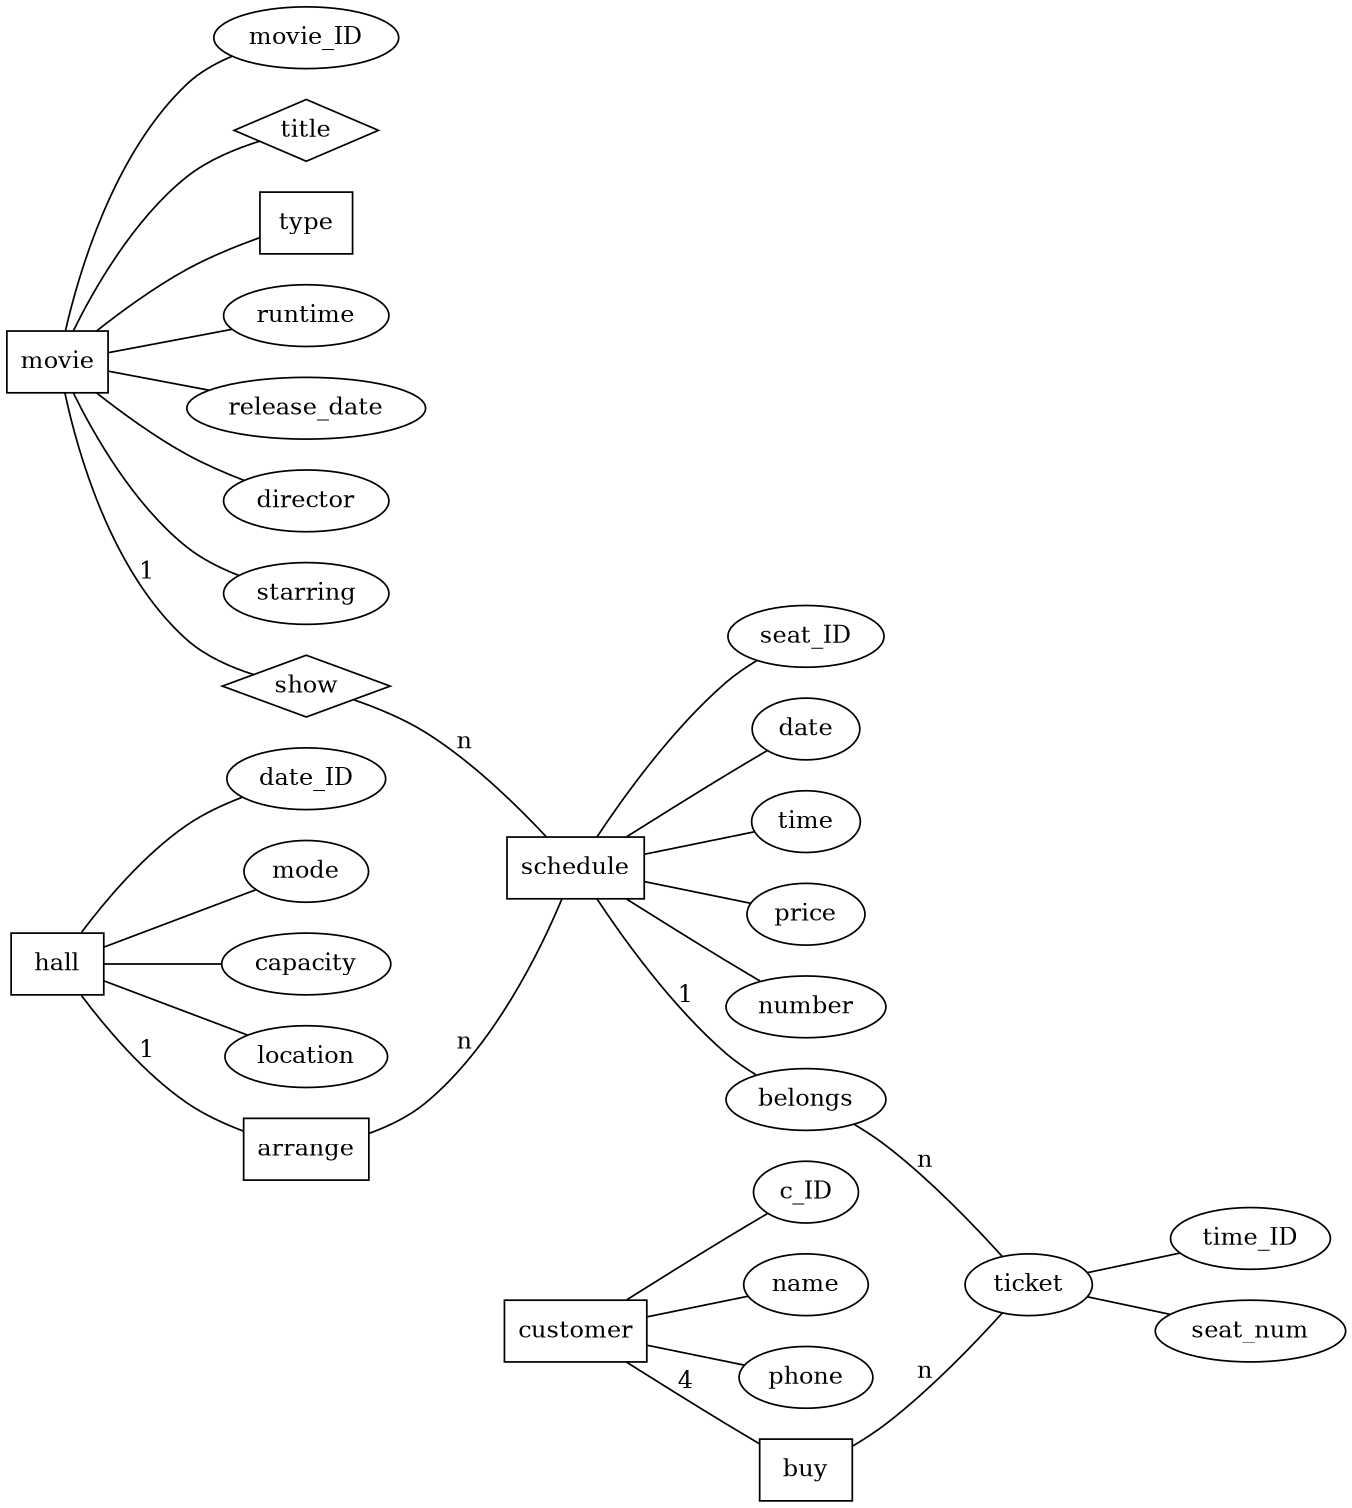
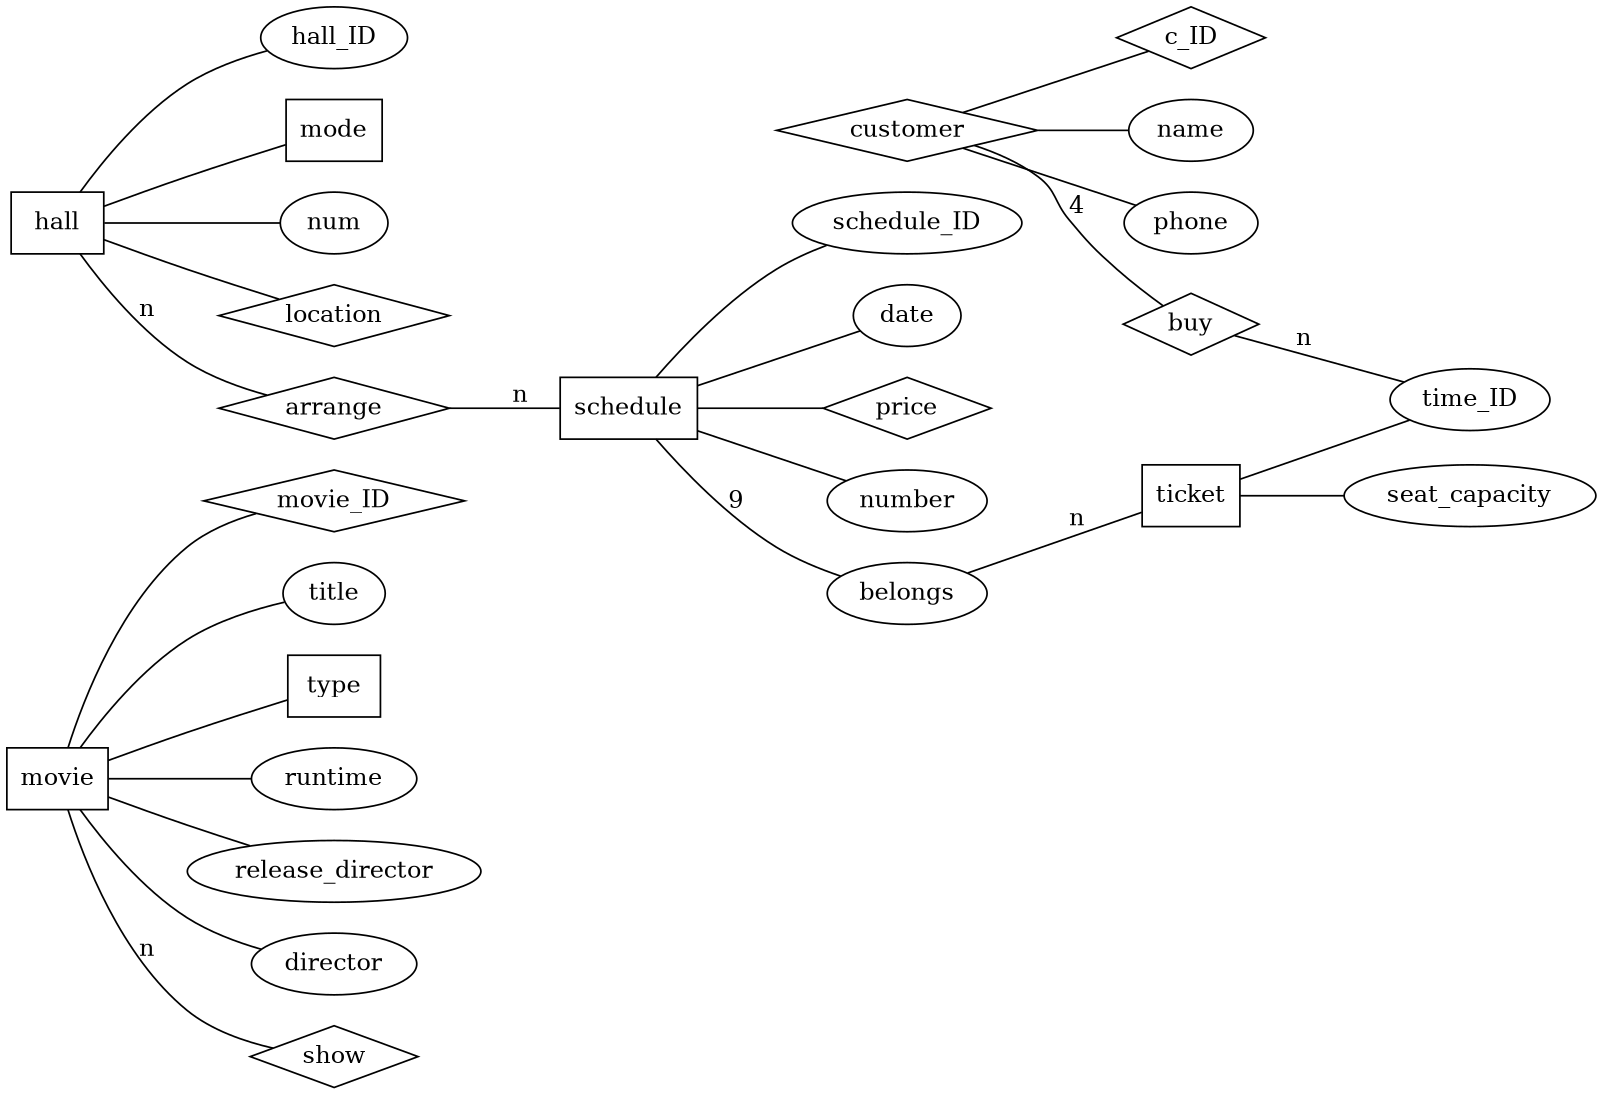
node "movie_ID": shape ellipse -> diamond
node "title": shape diamond -> ellipse
node "release_date": label "release_date" -> "release_director"
edge "movie" -- "show": label "1" -> "n"
node "starring": removed
node "seat_ID": label "seat_ID" -> "schedule_ID"
edge "show" -- "schedule": removed, label "n"
node "date_ID": label "date_ID" -> "hall_ID"
node "time": removed
node "mode": shape ellipse -> box
node "price": shape ellipse -> diamond
node "capacity": label "capacity" -> "num"
edge "schedule" -- "belongs": label "1" -> "9"
edge "hall" -- "arrange": label "1" -> "n"
node "location": shape ellipse -> diamond
node "arrange": shape box -> diamond
node "c_ID": shape ellipse -> diamond
node "ticket": shape ellipse -> box
node "customer": shape box -> diamond
node "seat_num": label "seat_num" -> "seat_capacity"
edge "ticket" -- "buy": now "time_ID" -- "buy"
node "buy": shape box -> diamond
